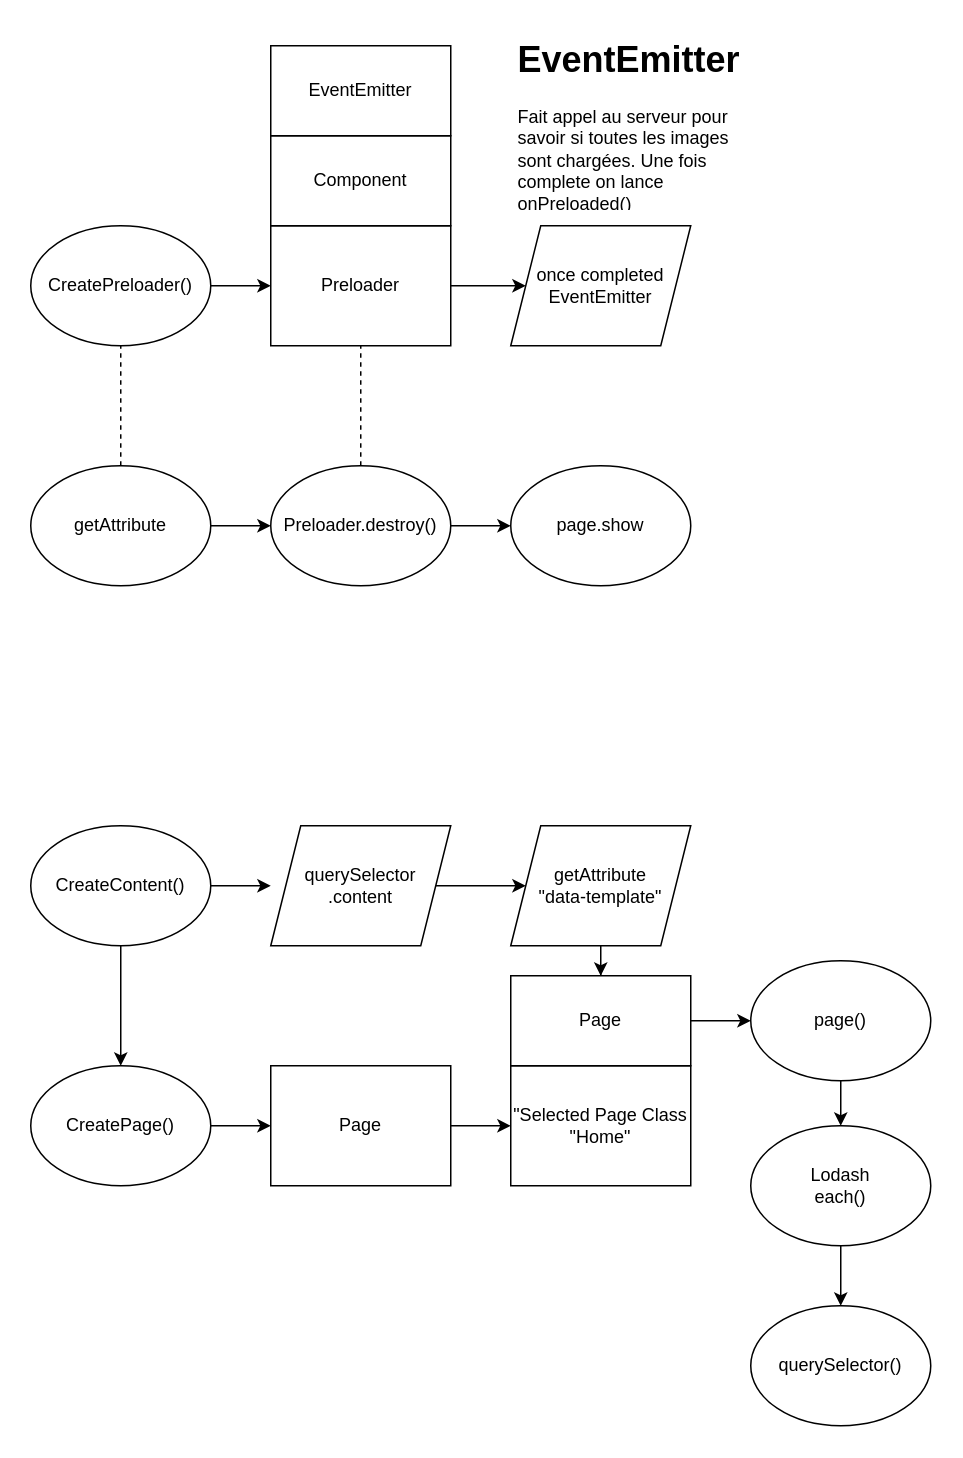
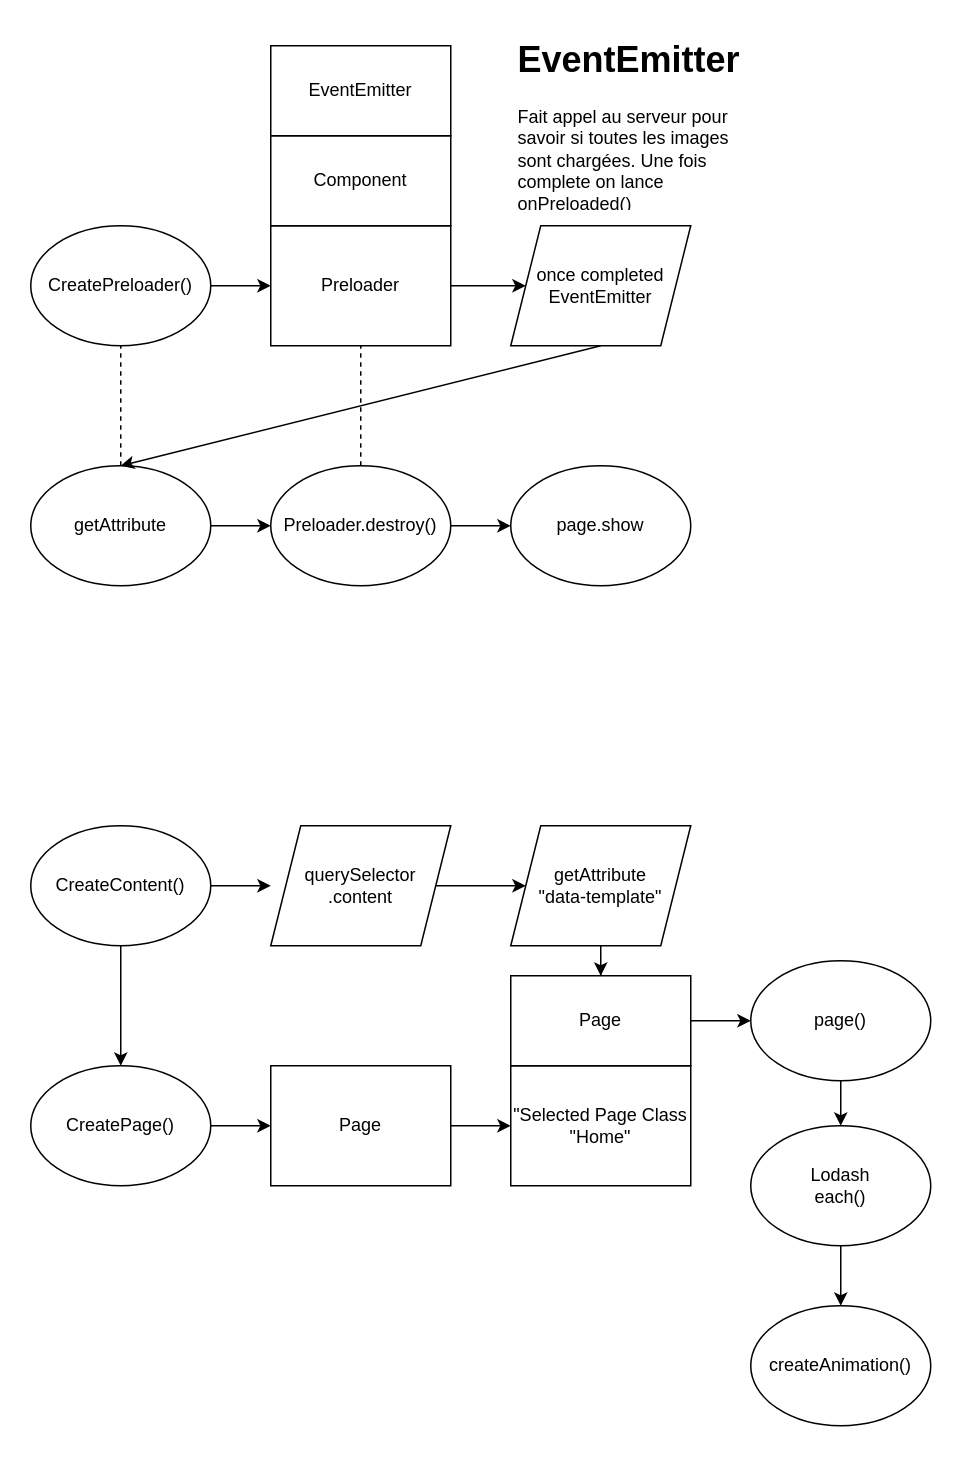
edge "once completed EventEmitter" -> "getAttribute": added
node "querySelector()": label "querySelector()" -> "createAnimation()"
